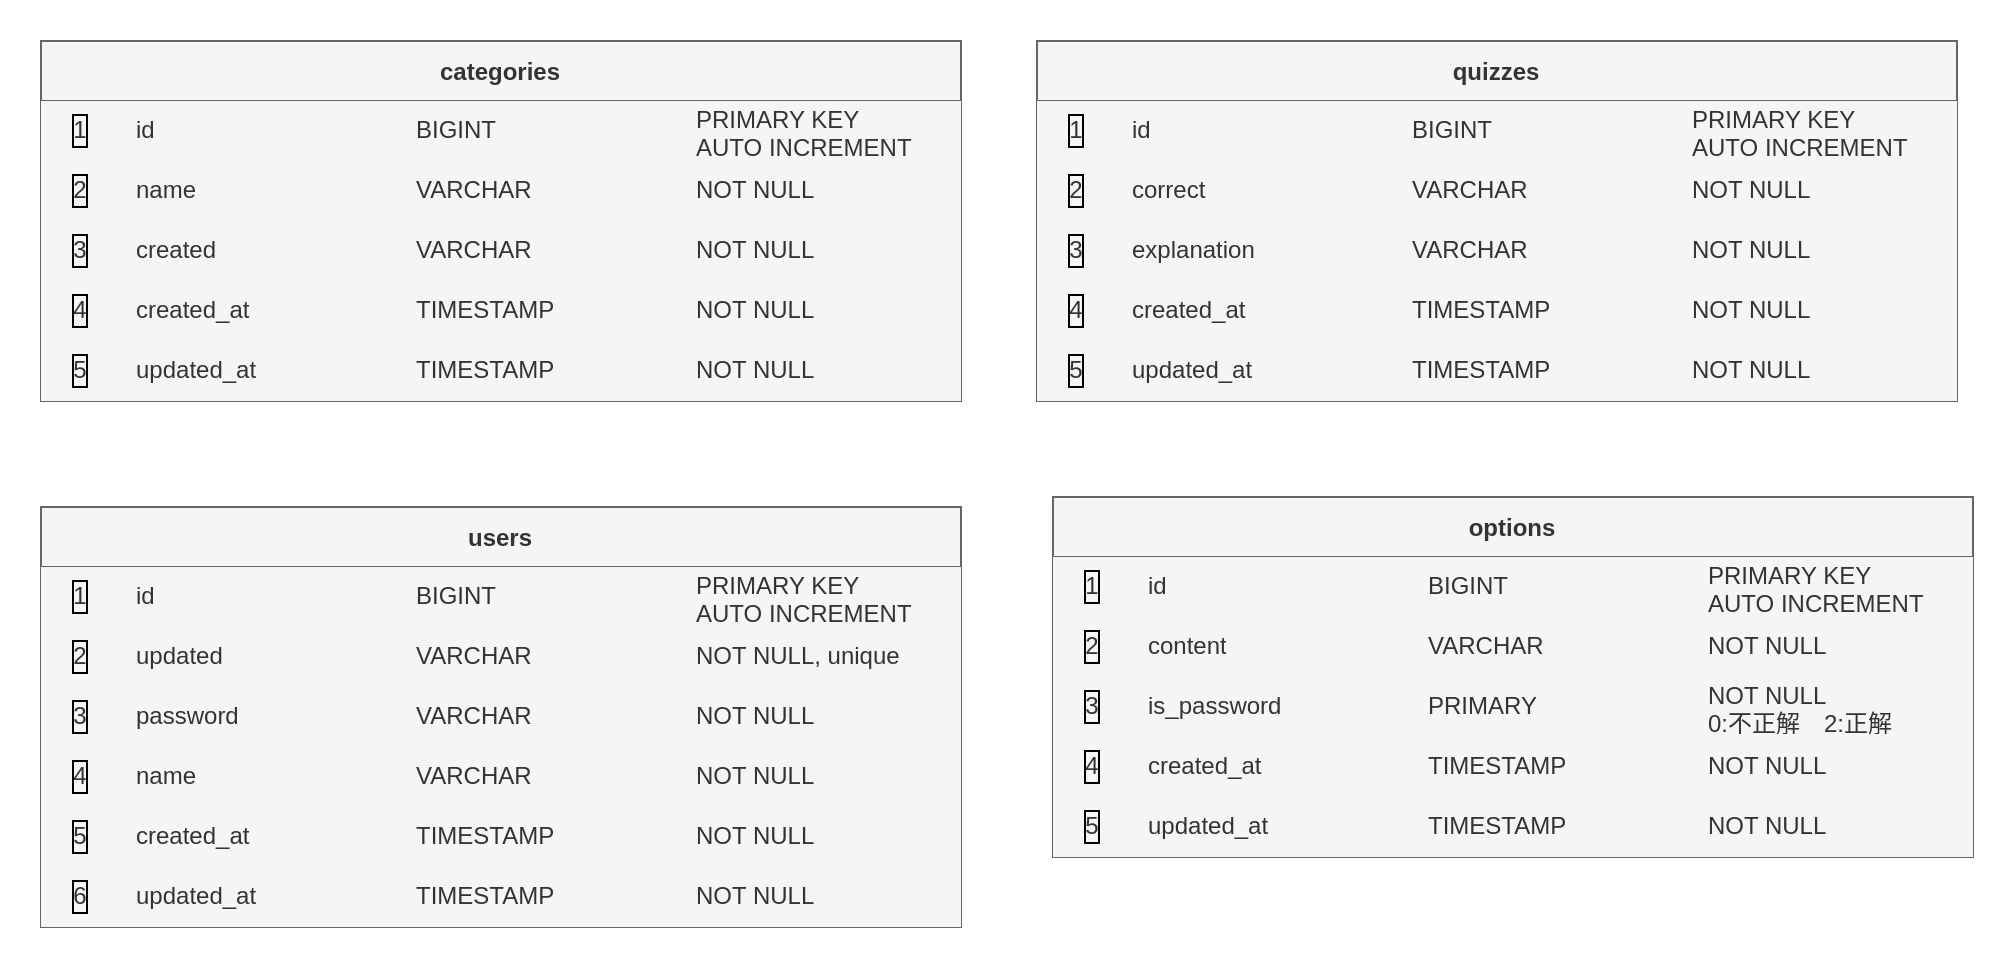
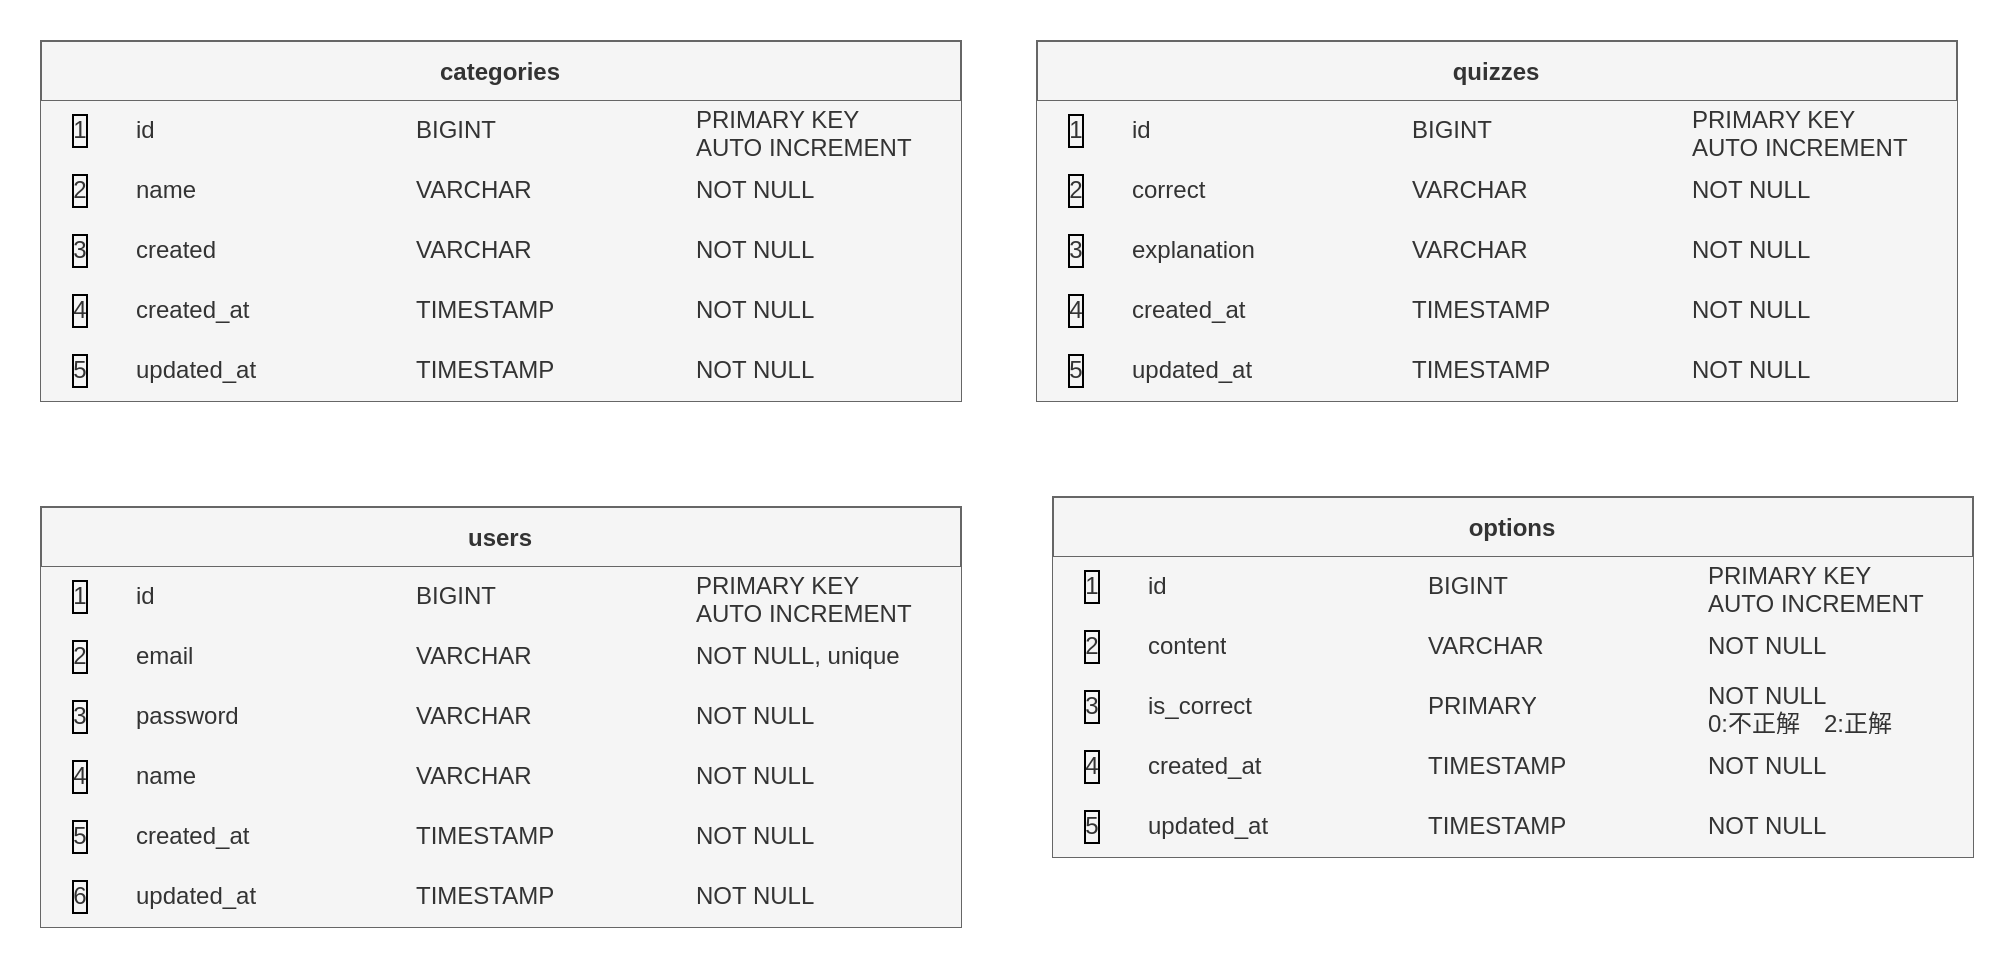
node "updated": label "updated" -> "email"
node "is_password": label "is_password" -> "is_correct"
